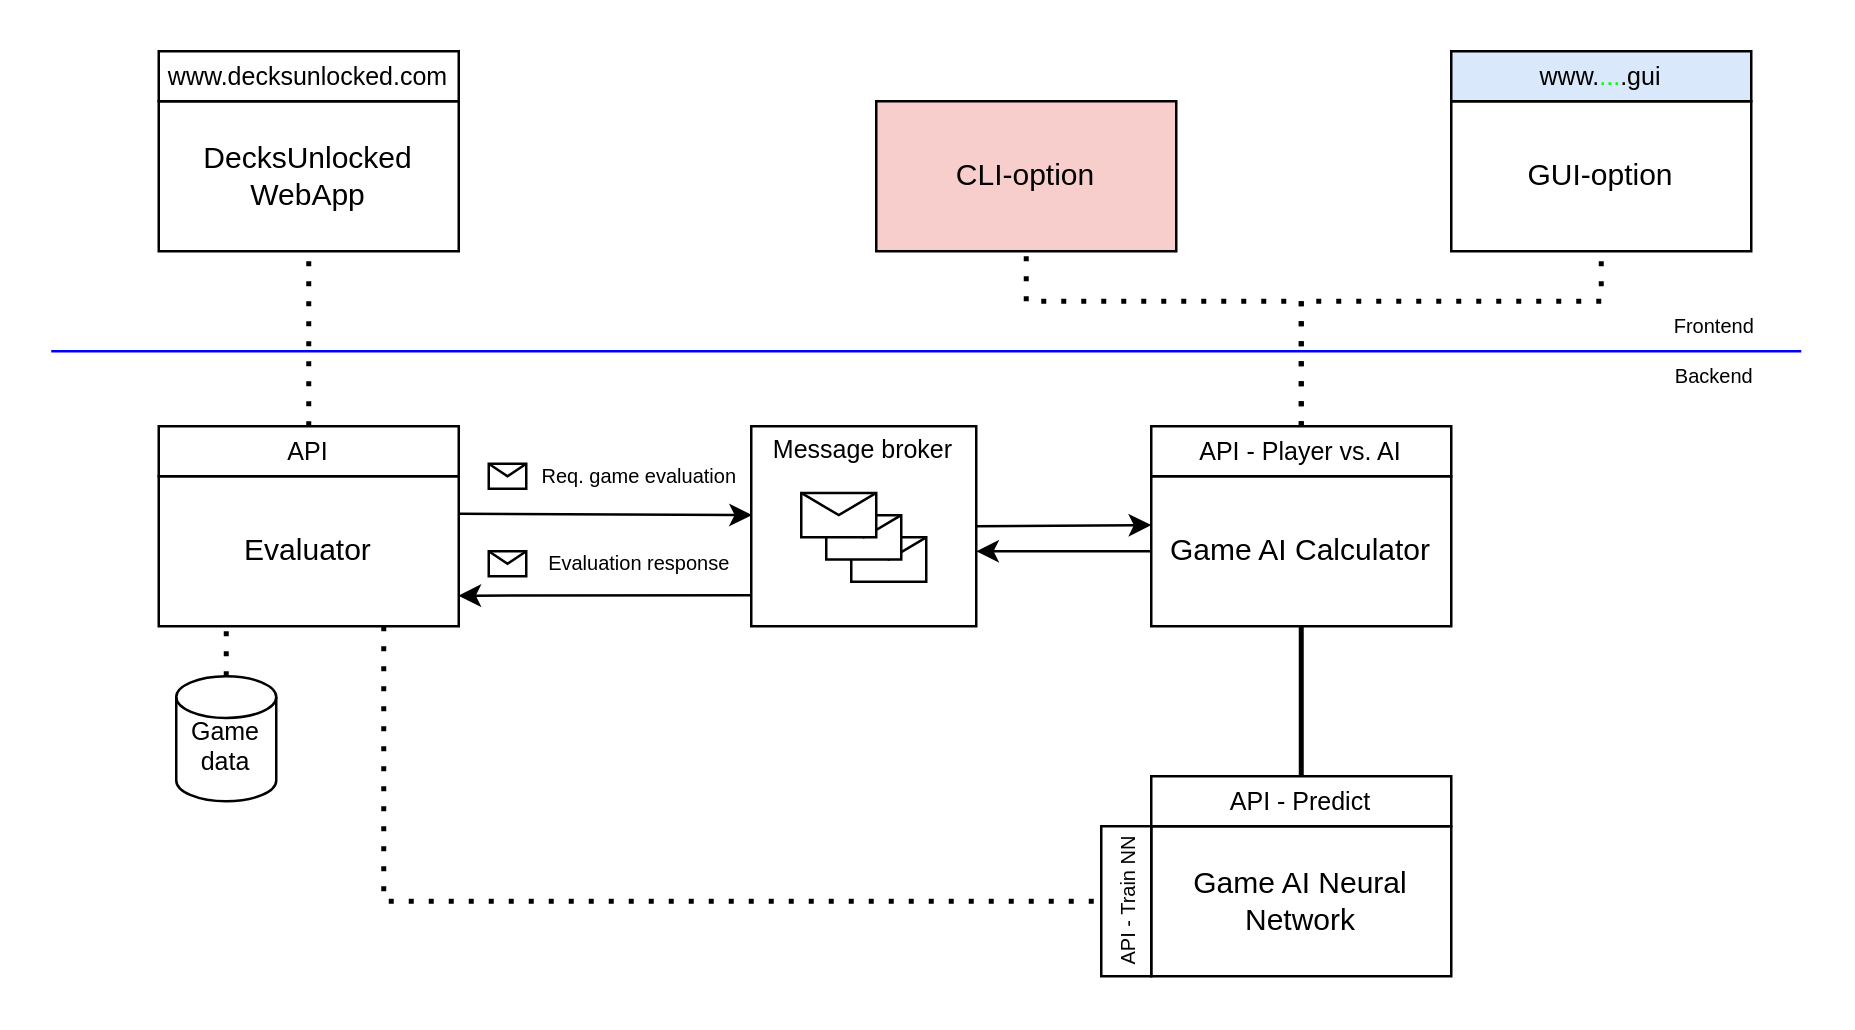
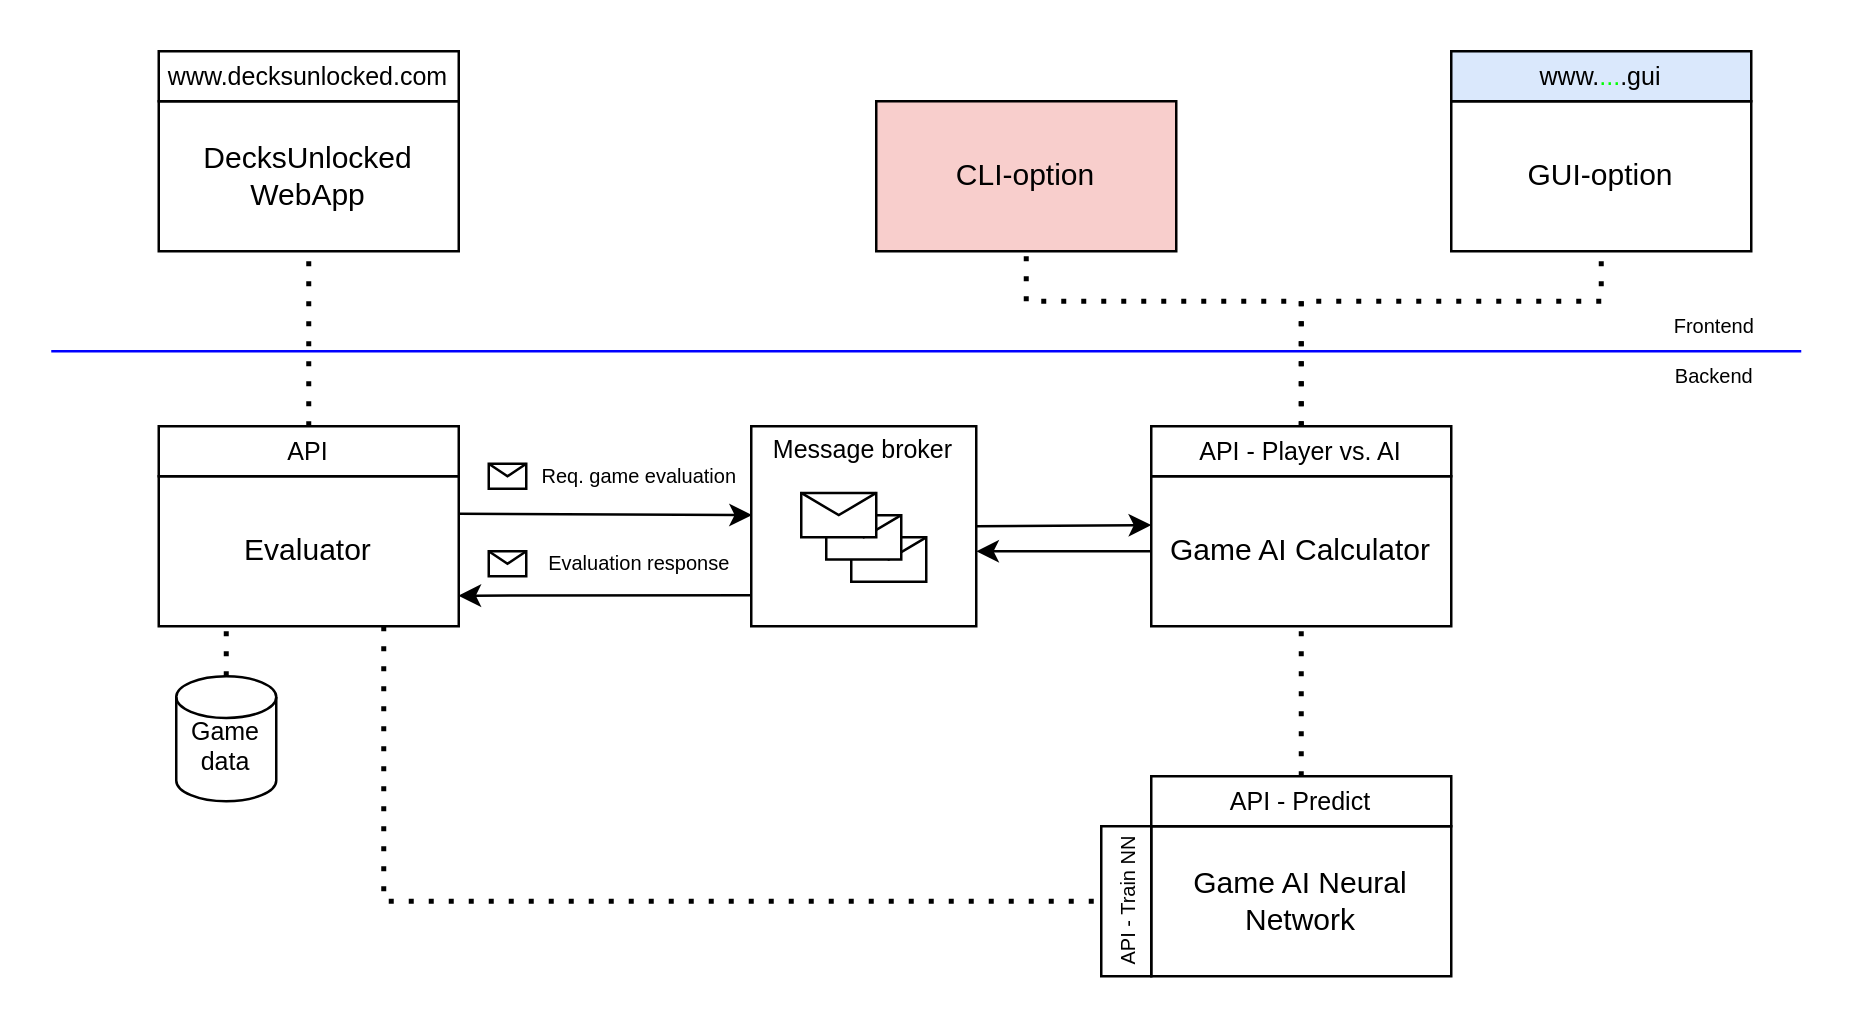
edge "Game AI Calculator" -- "API - Predict": style solid -> dashed
